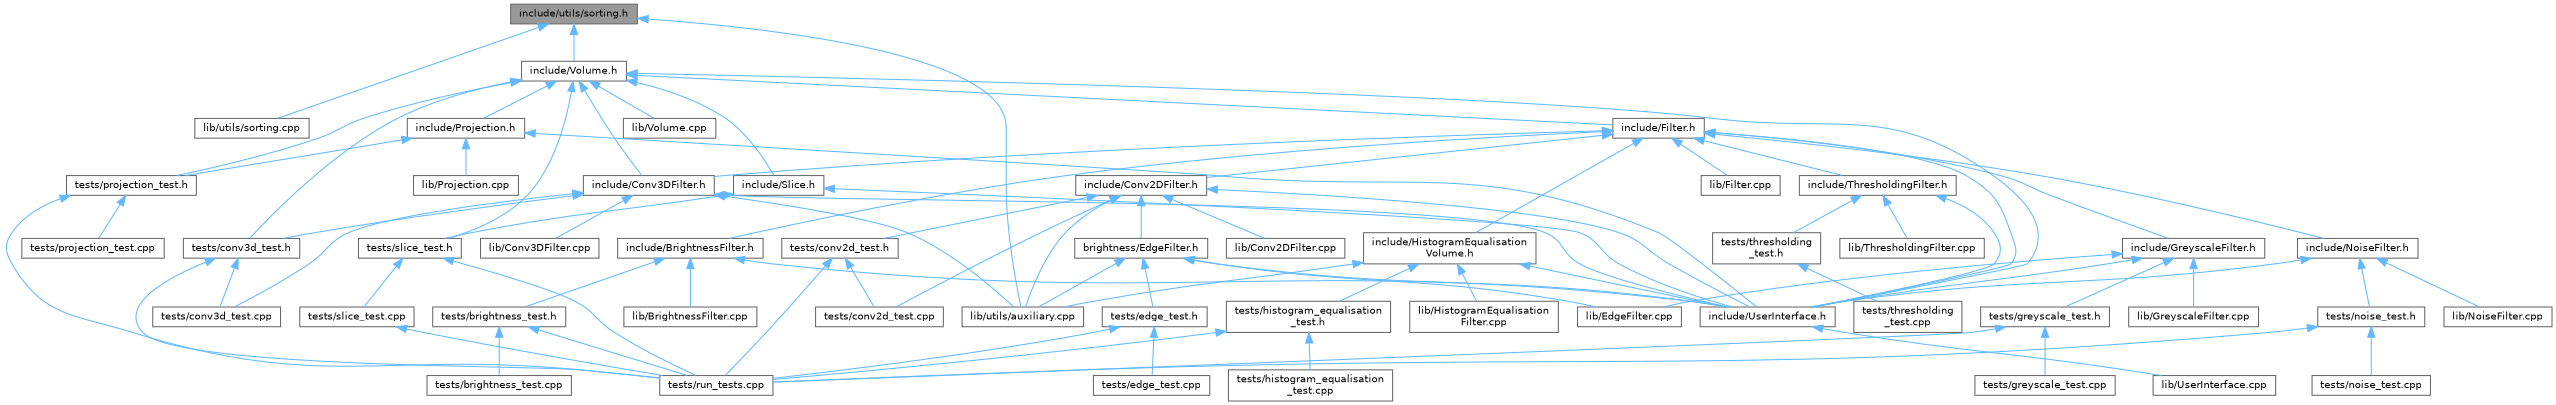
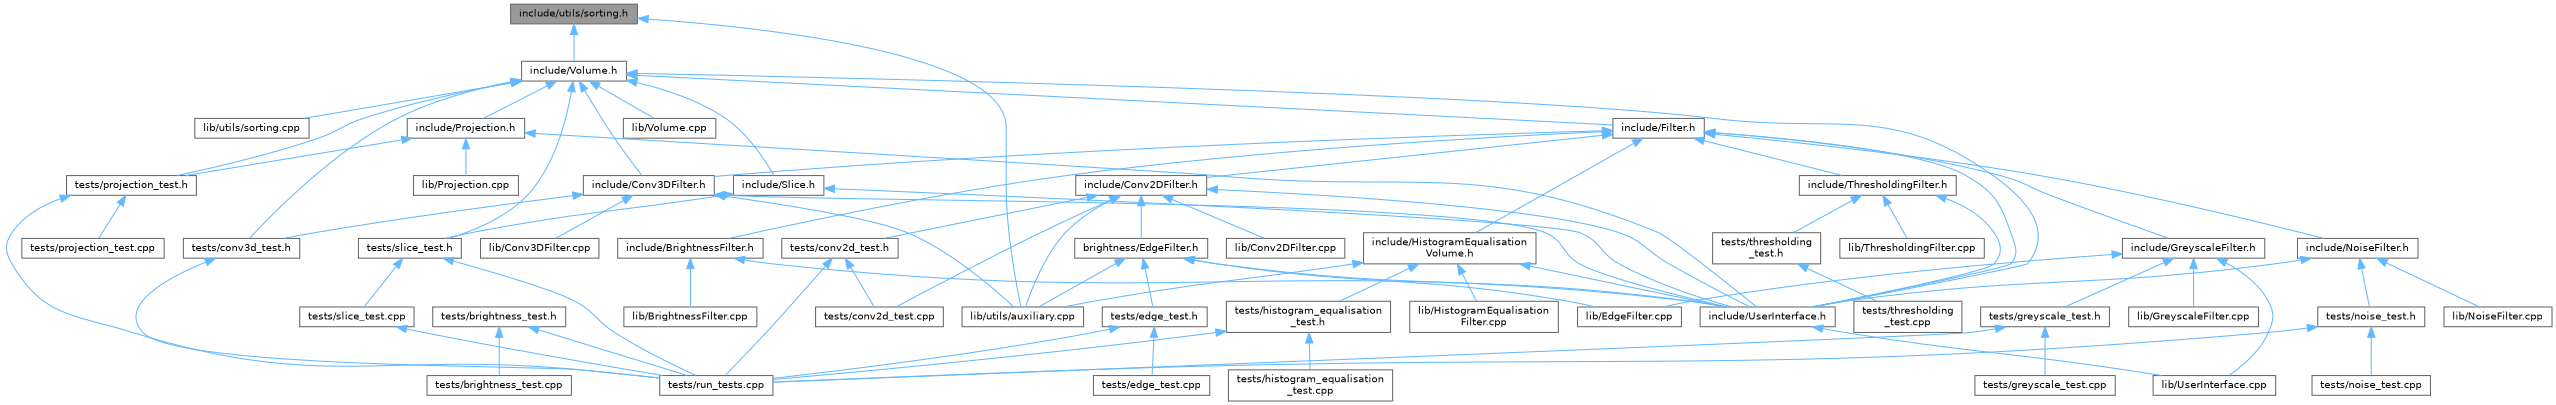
edge "lib/utils/sorting.cpp" -> "include/utils/sorting.h": now "lib/utils/sorting.cpp" -> "include/Volume.h"
node "lib/Filter.cpp": removed
edge "include/UserInterface.h" -> "include/GreyscaleFilter.h": now "lib/UserInterface.cpp" -> "include/GreyscaleFilter.h"
edge "tests/brightness_test.h" -> "include/BrightnessFilter.h": removed
node "tests/conv3d_test.cpp": removed
